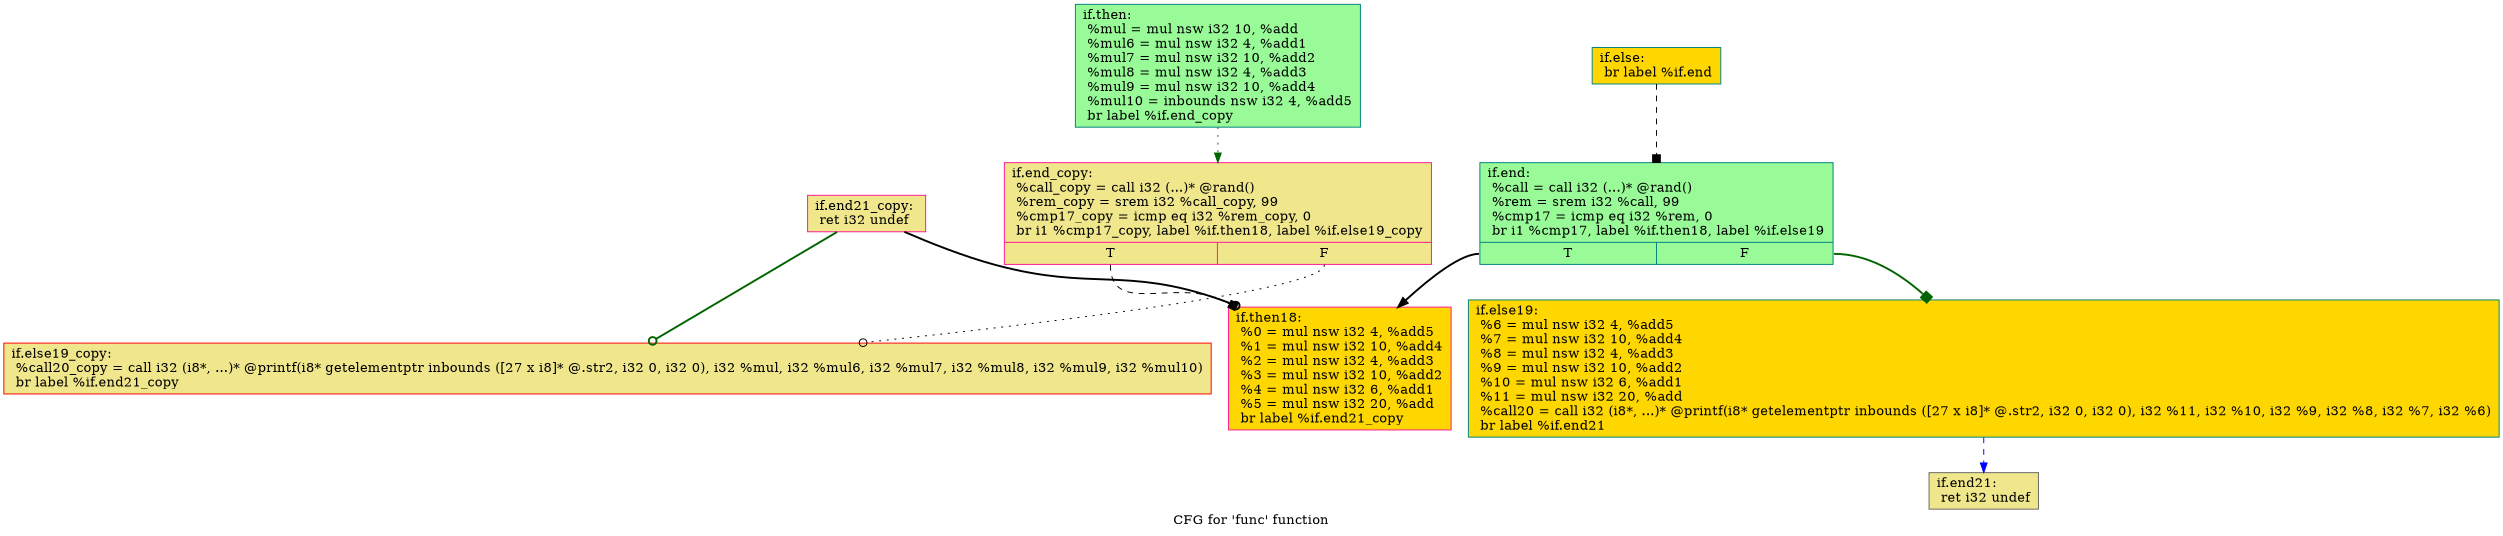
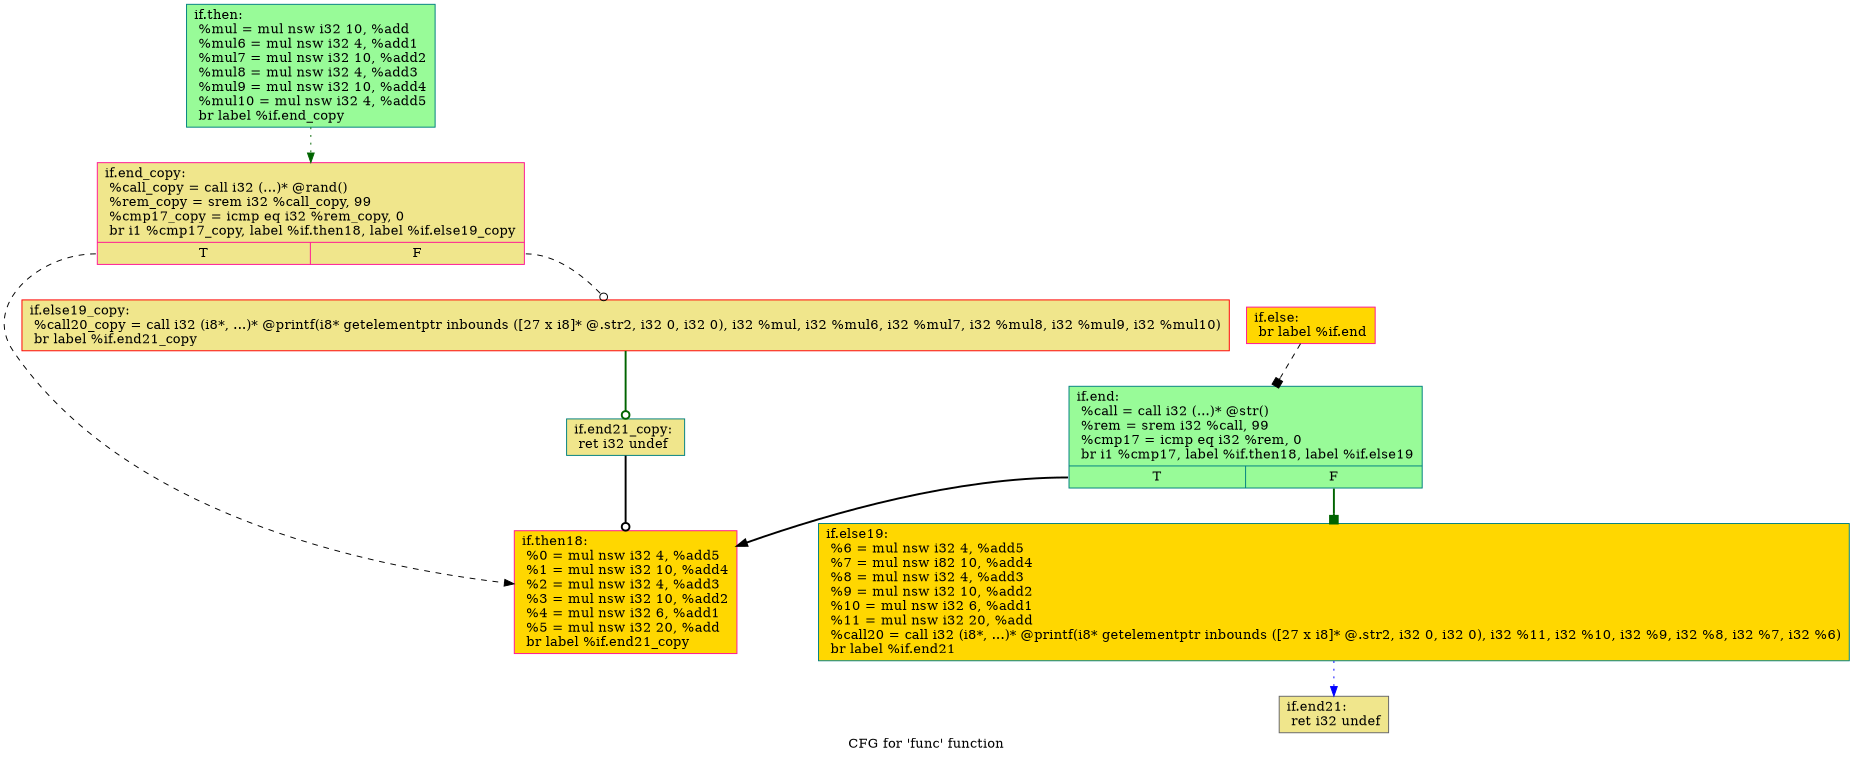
node "if.else:": color teal -> deeppink
node "if.then:": text "%mul10 = inbounds nsw i32 4, %add5" -> "%mul10 = mul nsw i32 4, %add5"
node "if.end:": text "%call = call i32 (...)* @rand()" -> "%call = call i32 (...)* @str()"
node "if.end21_copy:": color deeppink -> teal
edge "if.end21_copy:" -> "if.else19_copy:": reversed
edge "if.end_copy:" -> "if.then18:": arrowhead box -> normal
edge "if.end_copy:" -> "if.else19_copy:": style dotted -> dashed
node "if.else19:": text "%7 = mul nsw i32 10, %add4" -> "%7 = mul nsw i82 10, %add4"
edge "if.else19:" -> "if.end21:": style dashed -> dotted
